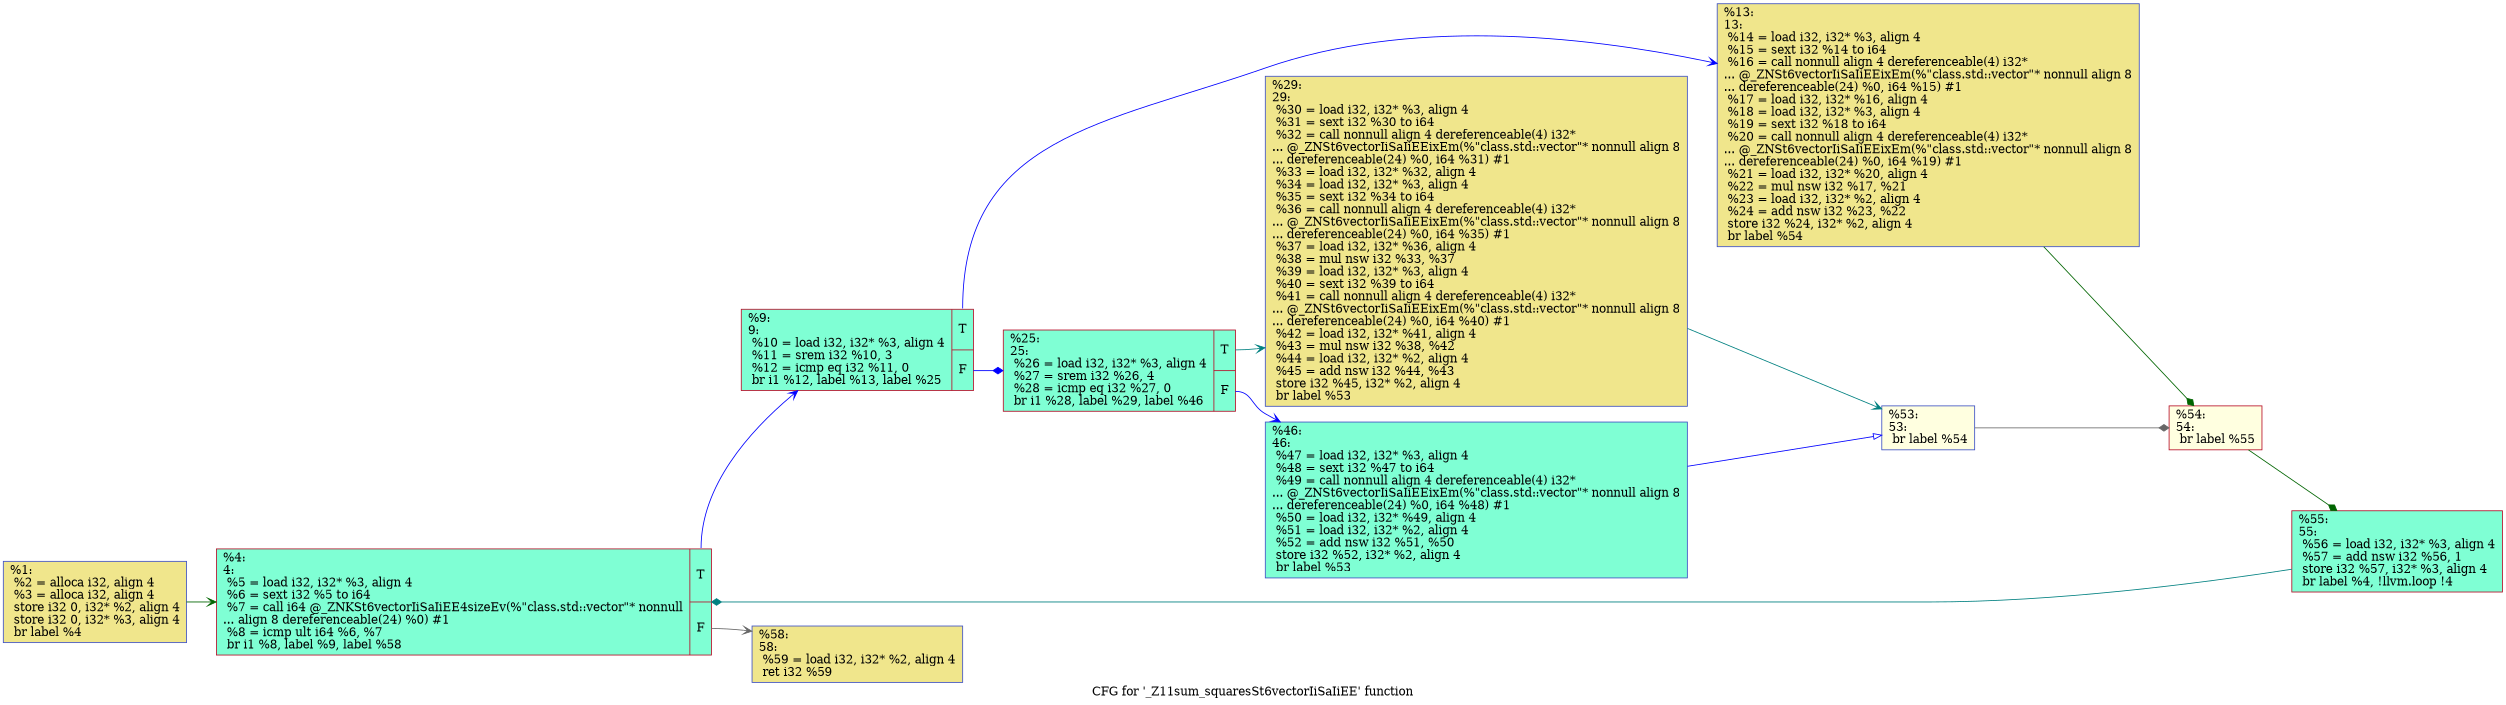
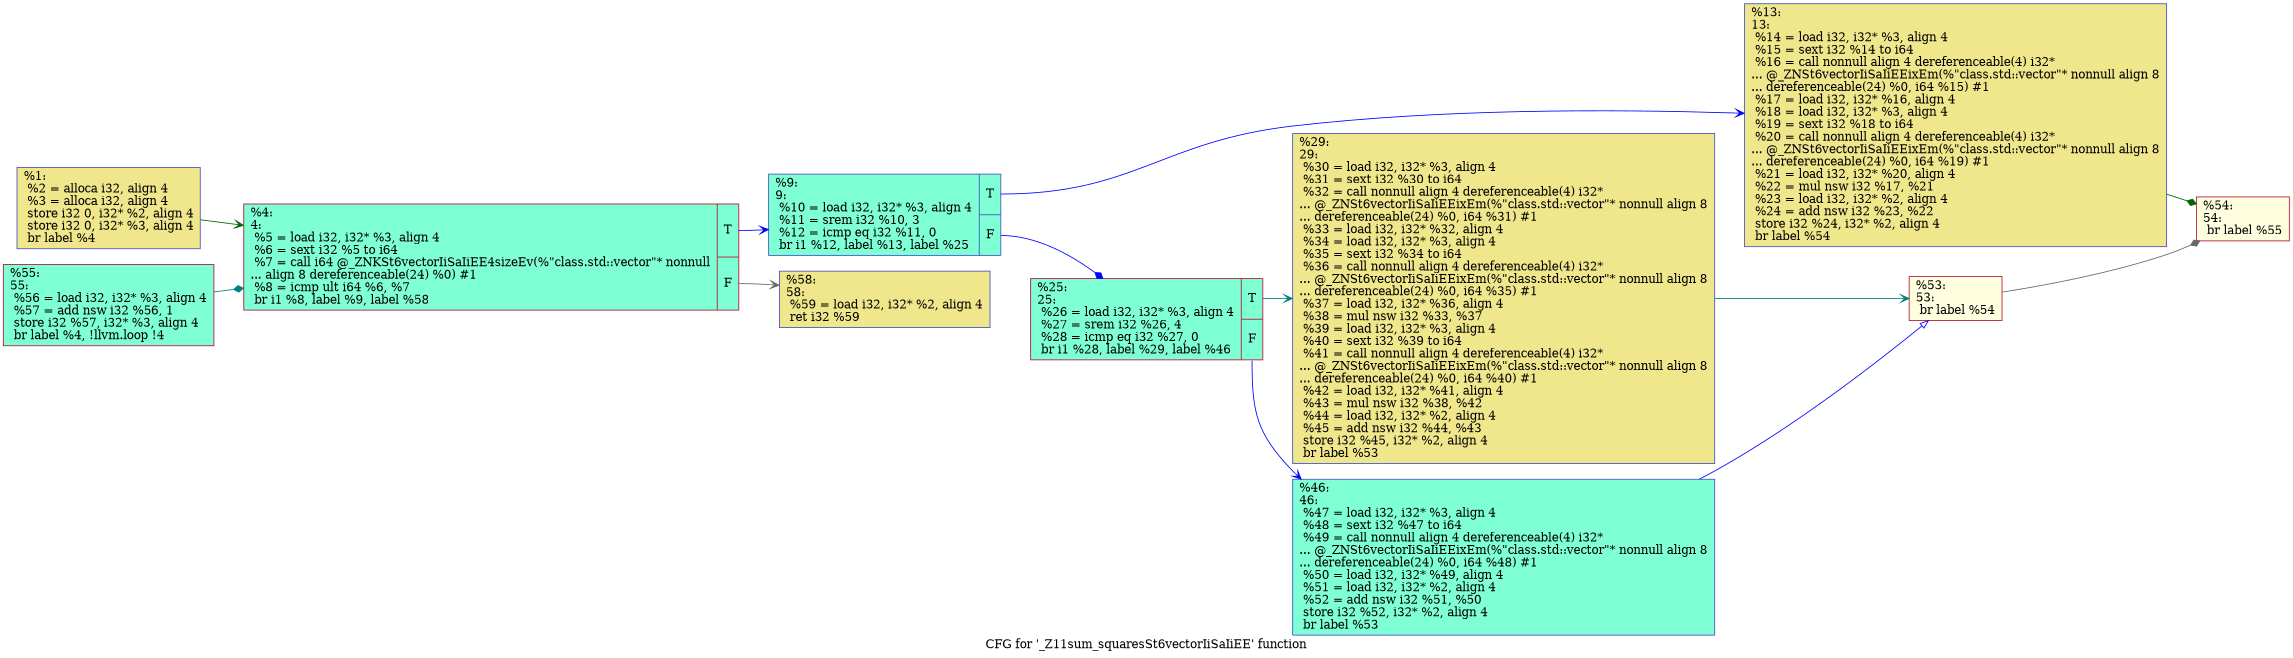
node "%9:": color #b70d28ff -> #3d50c3ff
node "%53:": color #3d50c3ff -> #b70d28ff
edge "%54:" -> "%55:": removed
